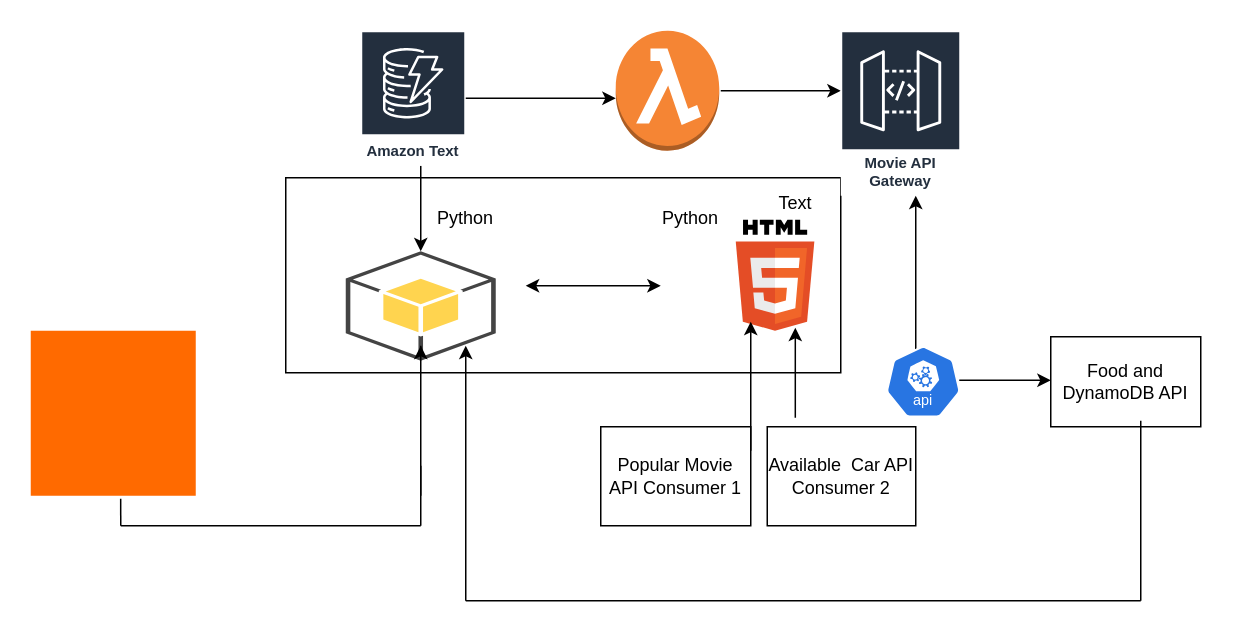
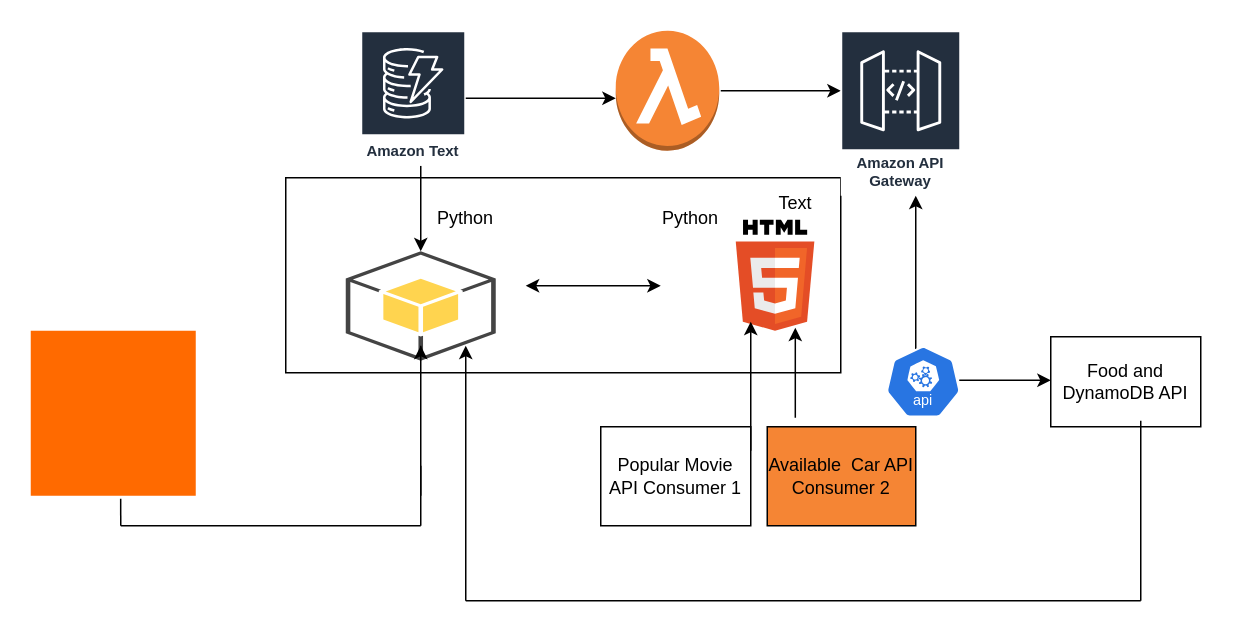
node "Movie API Gateway": label "Movie API Gateway" -> "Amazon API Gateway"
node "Available Car API Consumer 2": fillcolor #ffffff -> #f58534
